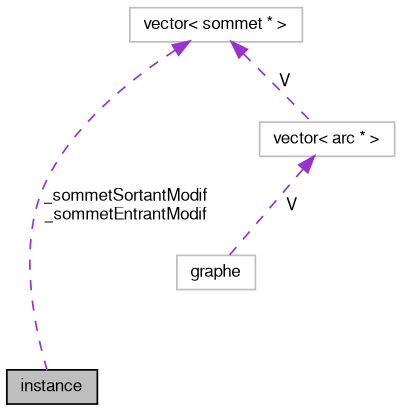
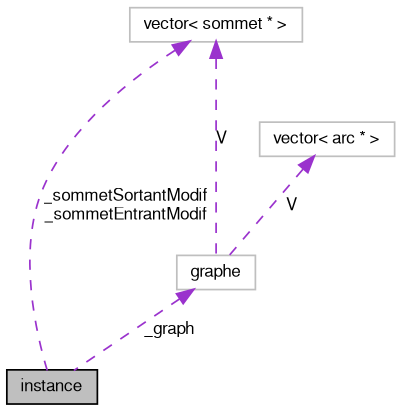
edge "vector< arc * >" -> "vector< sommet * >": now "graphe" -> "vector< sommet * >"
edge "instance" -> "graphe": added, label "_graph"
